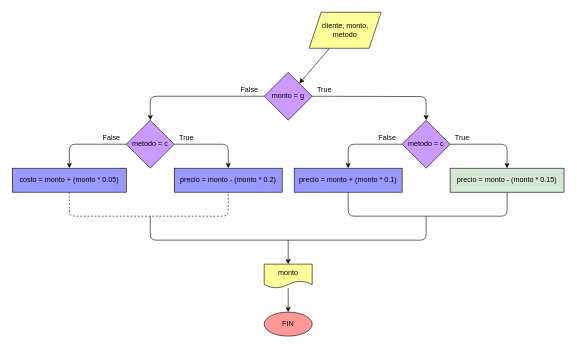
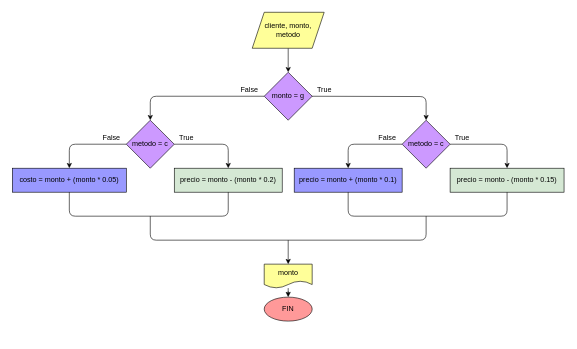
node "cliente, monto, metodo": moved (345, 30) -> (288, 30)
node "precio = monto - (monto * 0.2)": fillcolor #9999ff -> #d5e8d4
edge "costo = monto + (monto * 0.05)" -- "precio = monto - (monto * 0.2)": style dashed -> solid
node "FIN": moved (288, 324) -> (288, 309)
